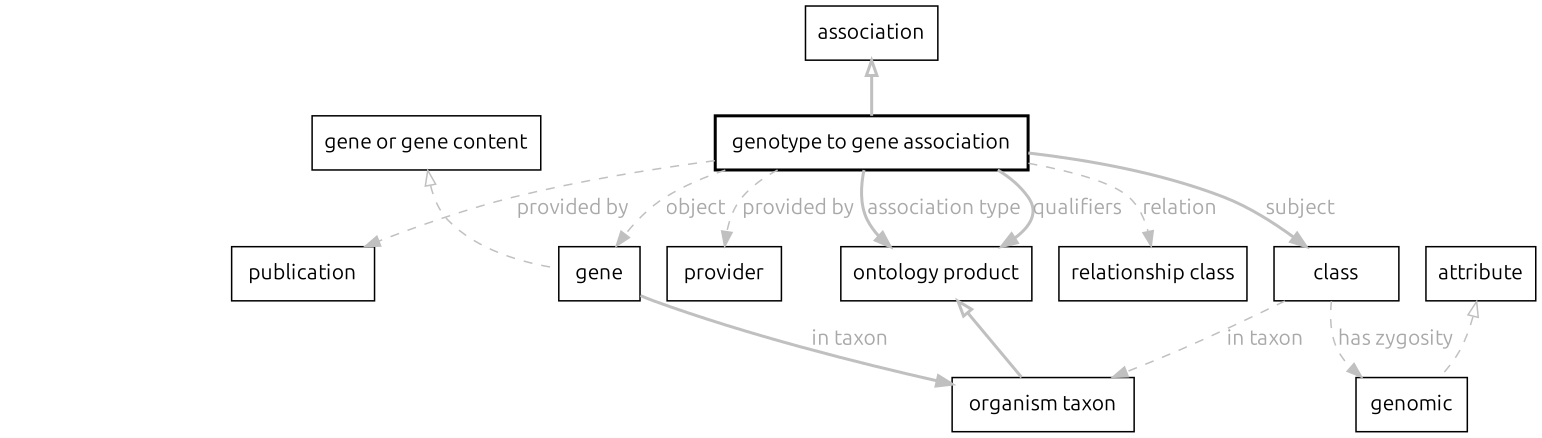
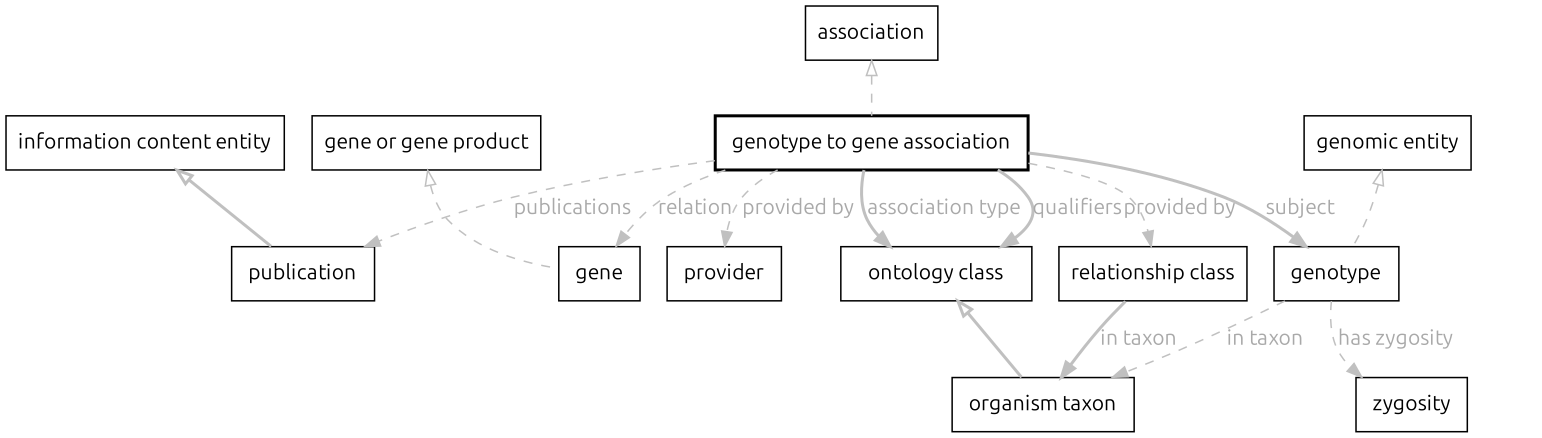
edge "genotype to gene association" -> "association": style bold -> dashed
node "information content entity": added
node "gene or gene content": label "gene or gene content" -> "gene or gene product"
node "genomic entity": added
edge "genotype to gene association" -> "publication": label "provided by" -> "publications"
edge "genotype to gene association" -> "gene": label "object" -> "relation"
edge "genotype to gene association" -> "relationship class": label "relation" -> "provided by"
node "ontology product": label "ontology product" -> "ontology class"
node "class": label "class" -> "genotype"
node "attribute": removed
edge "gene" -> "organism taxon": now "relationship class" -> "organism taxon"
node "genomic": label "genomic" -> "zygosity"
